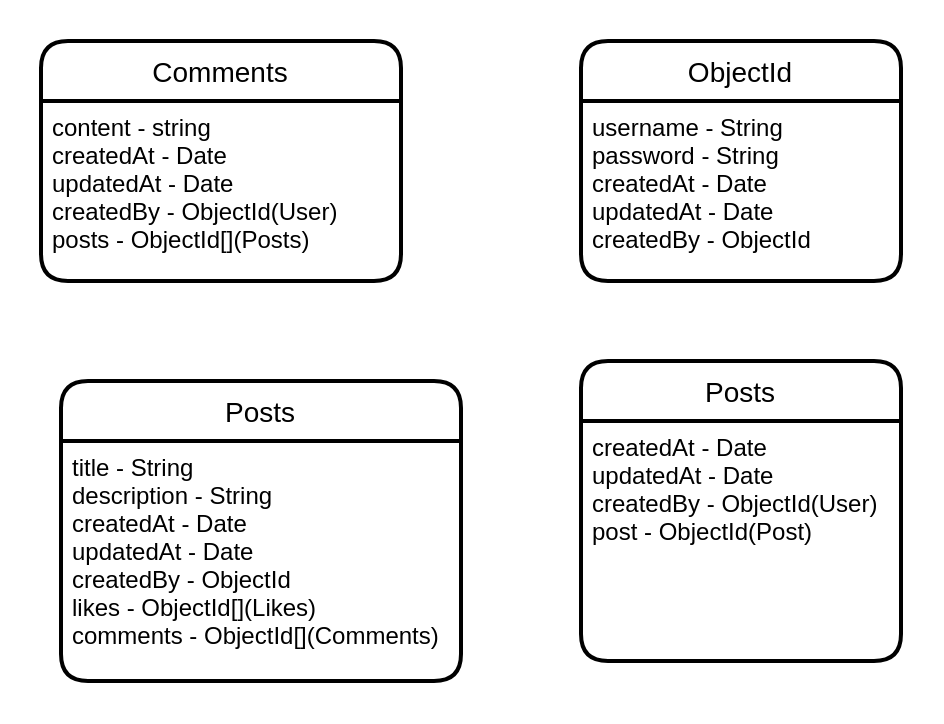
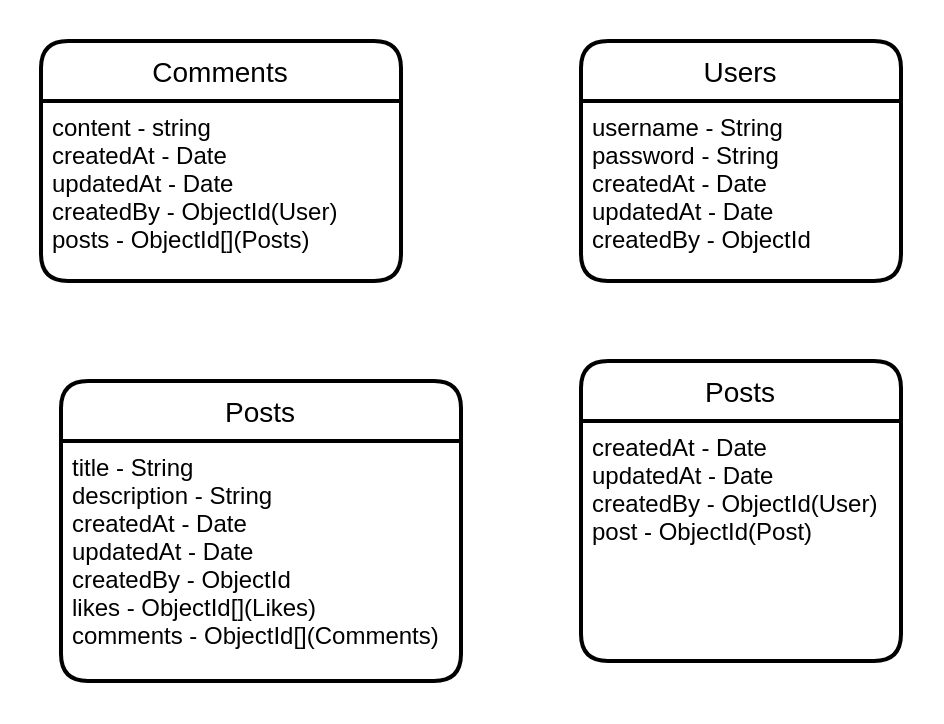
node "ObjectId": label "ObjectId" -> "Users"
